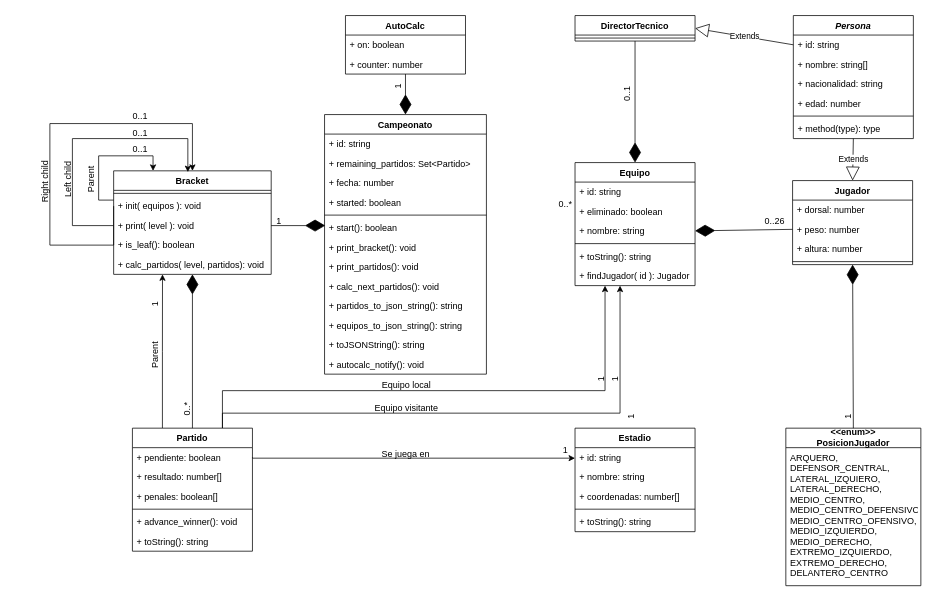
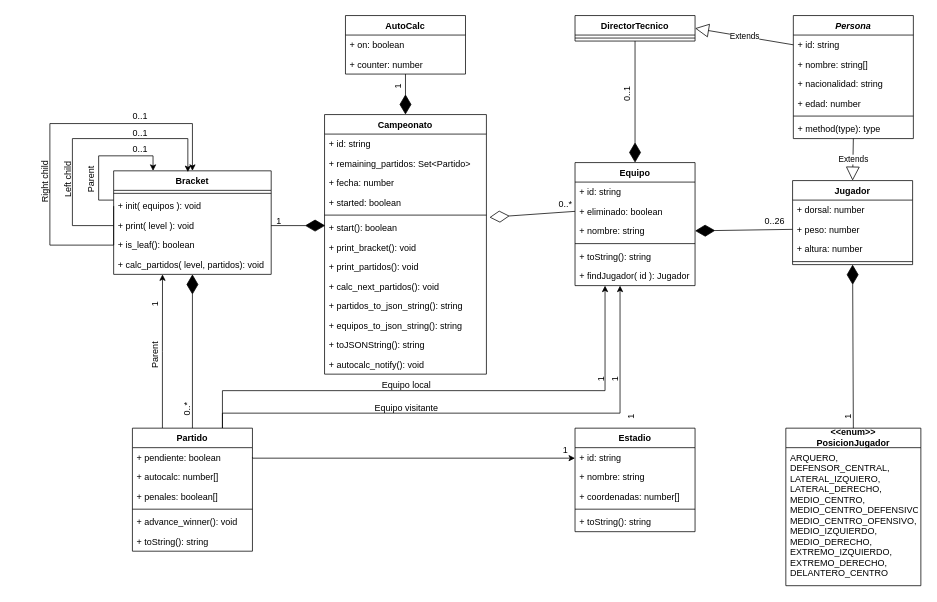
edge "+ eliminado: boolean" -> "+ start(): boolean": added
node "Se juega en": removed
node "+ resultado: number[]": label "+ resultado: number[]" -> "+ autocalc: number[]"
